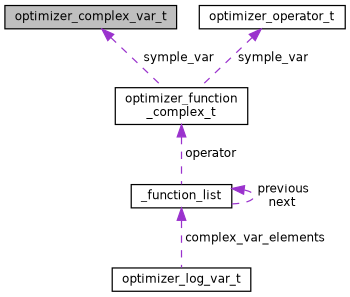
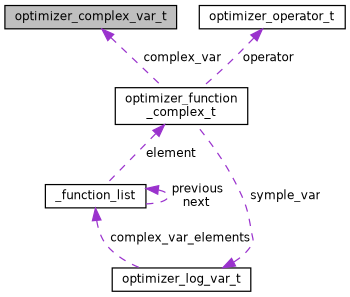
edge "optimizer_function _complex_t" -> "optimizer_complex_var_t": label " symple_var" -> " complex_var"
edge "optimizer_function _complex_t" -> "optimizer_operator_t": label " symple_var" -> " operator"
edge "_function_list" -> "optimizer_function _complex_t": label " operator" -> " element"
edge "optimizer_function _complex_t" -> "optimizer_log_var_t": added, label "symple_var"
